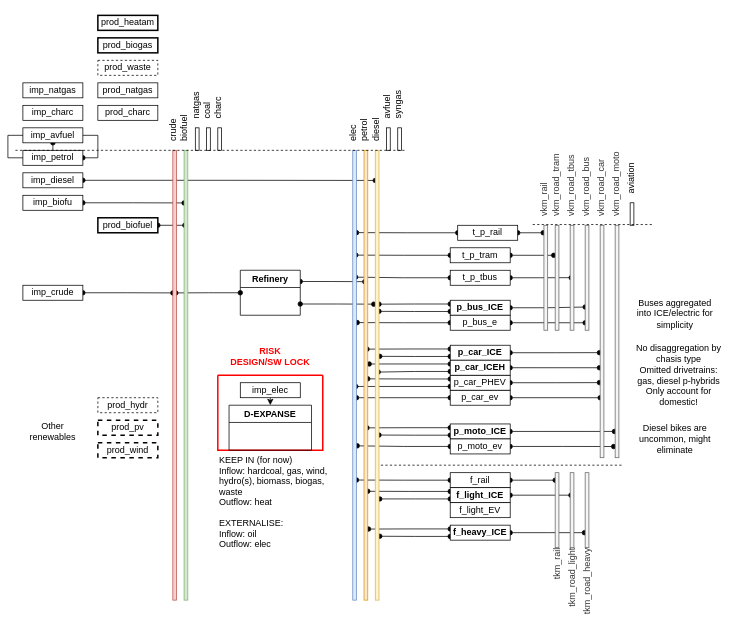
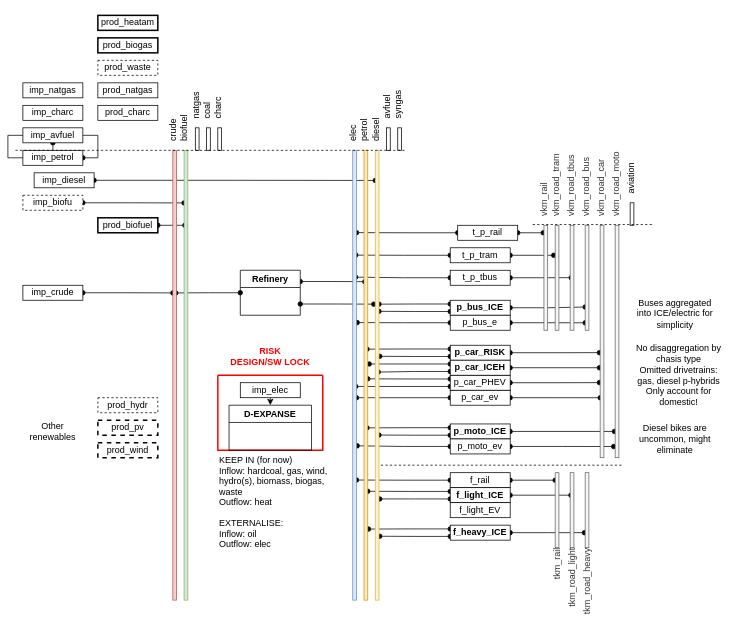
node "imp_diesel": moved (53, 180) -> (64, 180)
node "imp_biofu": style solid -> dashed
node "p_car_ICE": label "p_car_ICE" -> "p_car_RISK"
